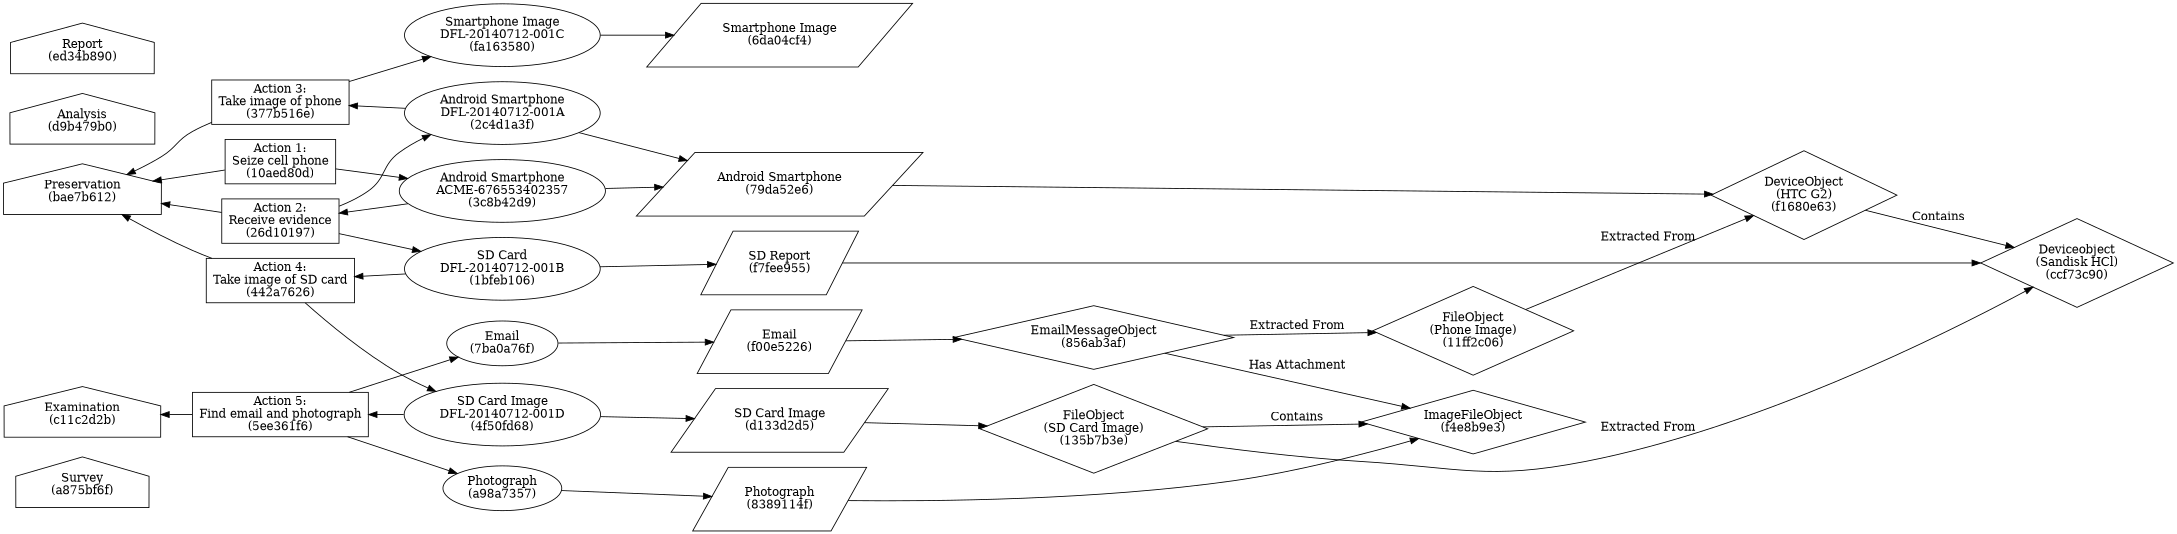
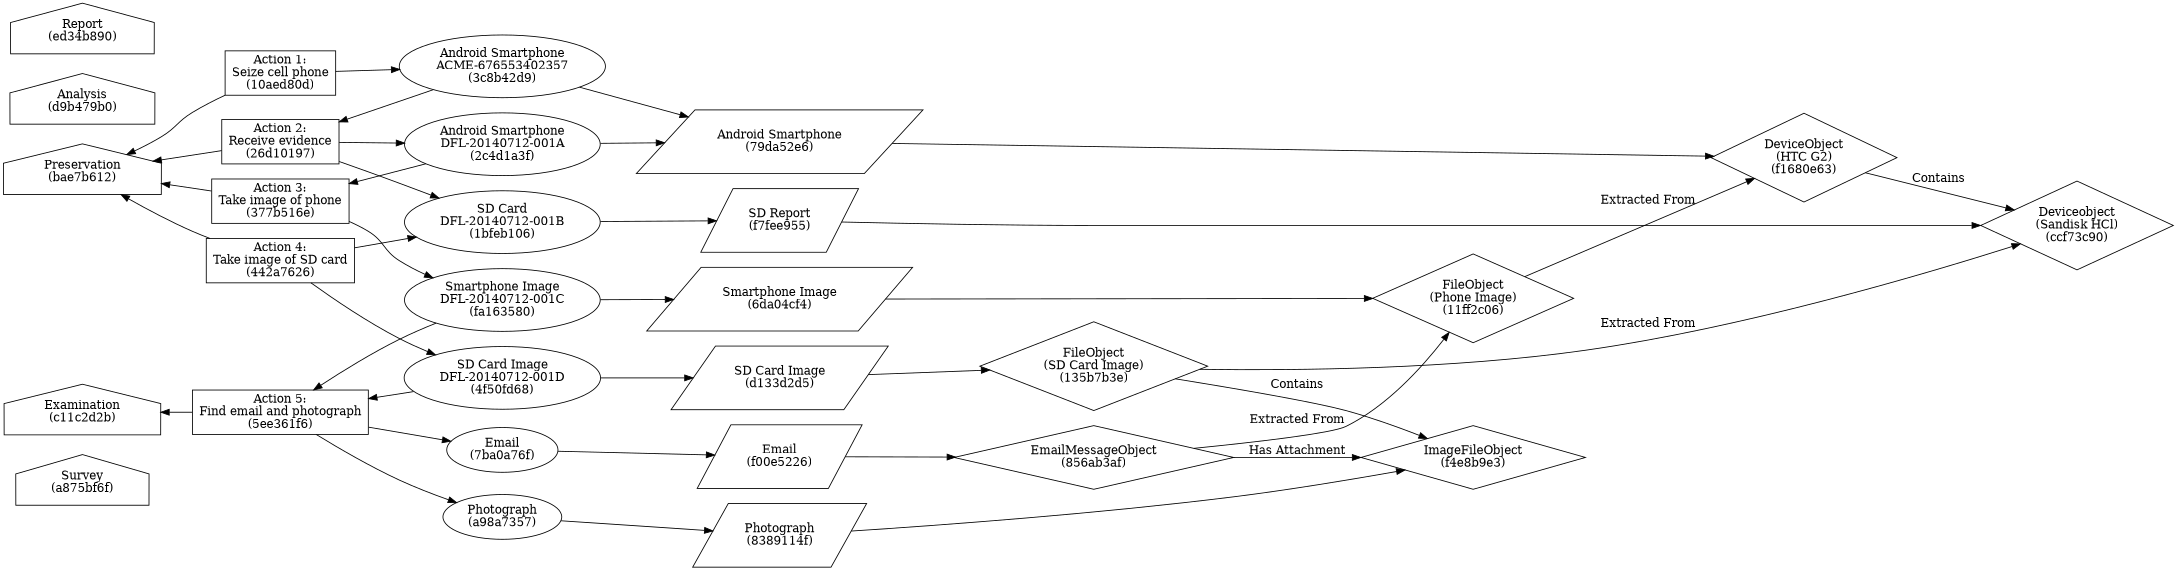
edge "SD Card DFL-20140712-001B (1bfeb106)" -> "Action 4: Take image of SD card (442a7626)": reversed
edge "Smartphone Image (6da04cf4)" -> "FileObject (Phone Image) (11ff2c06)": added
edge "Smartphone Image DFL-20140712-001C (fa163580)" -> "Action 5: Find email and photograph (5ee361f6)": added
